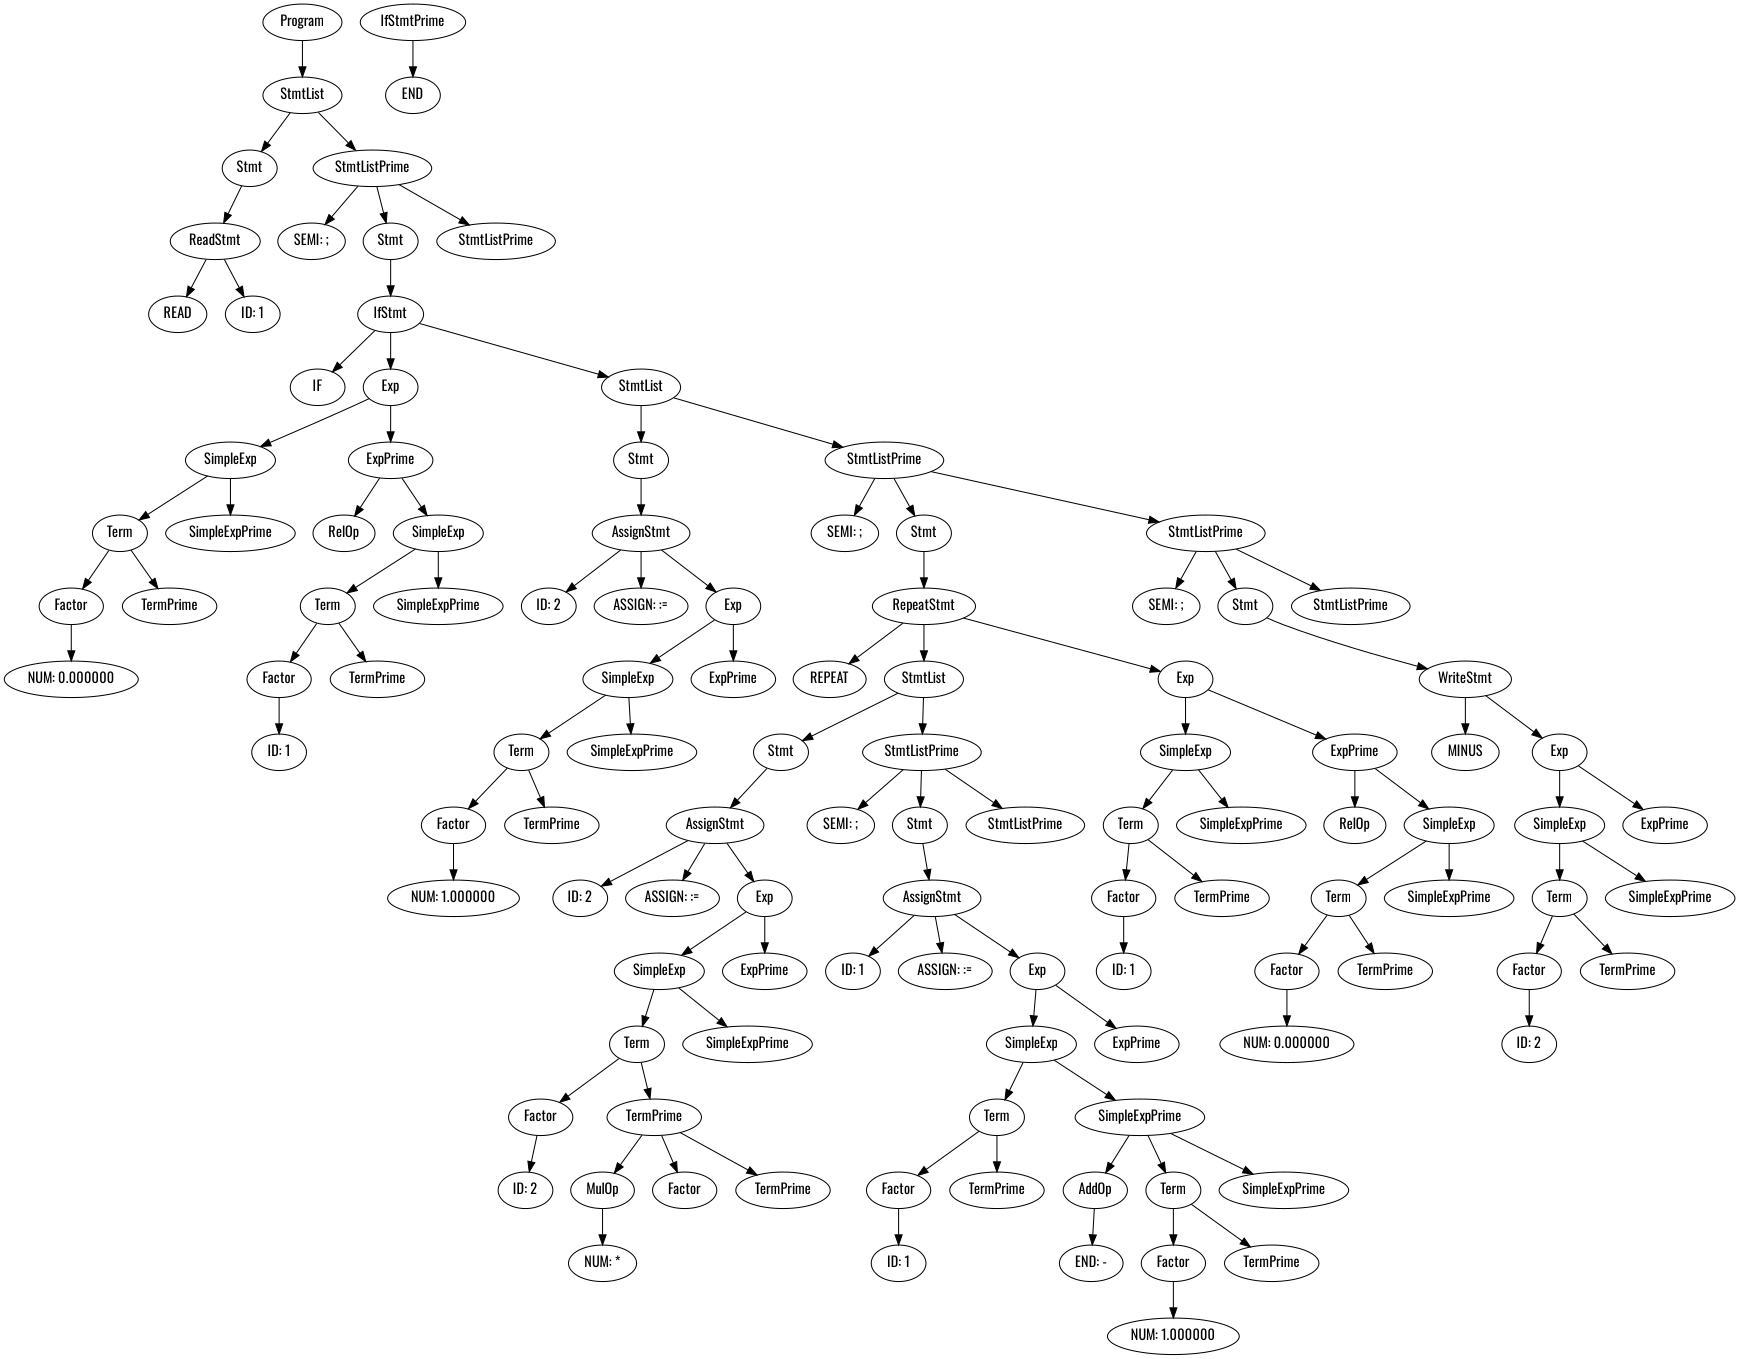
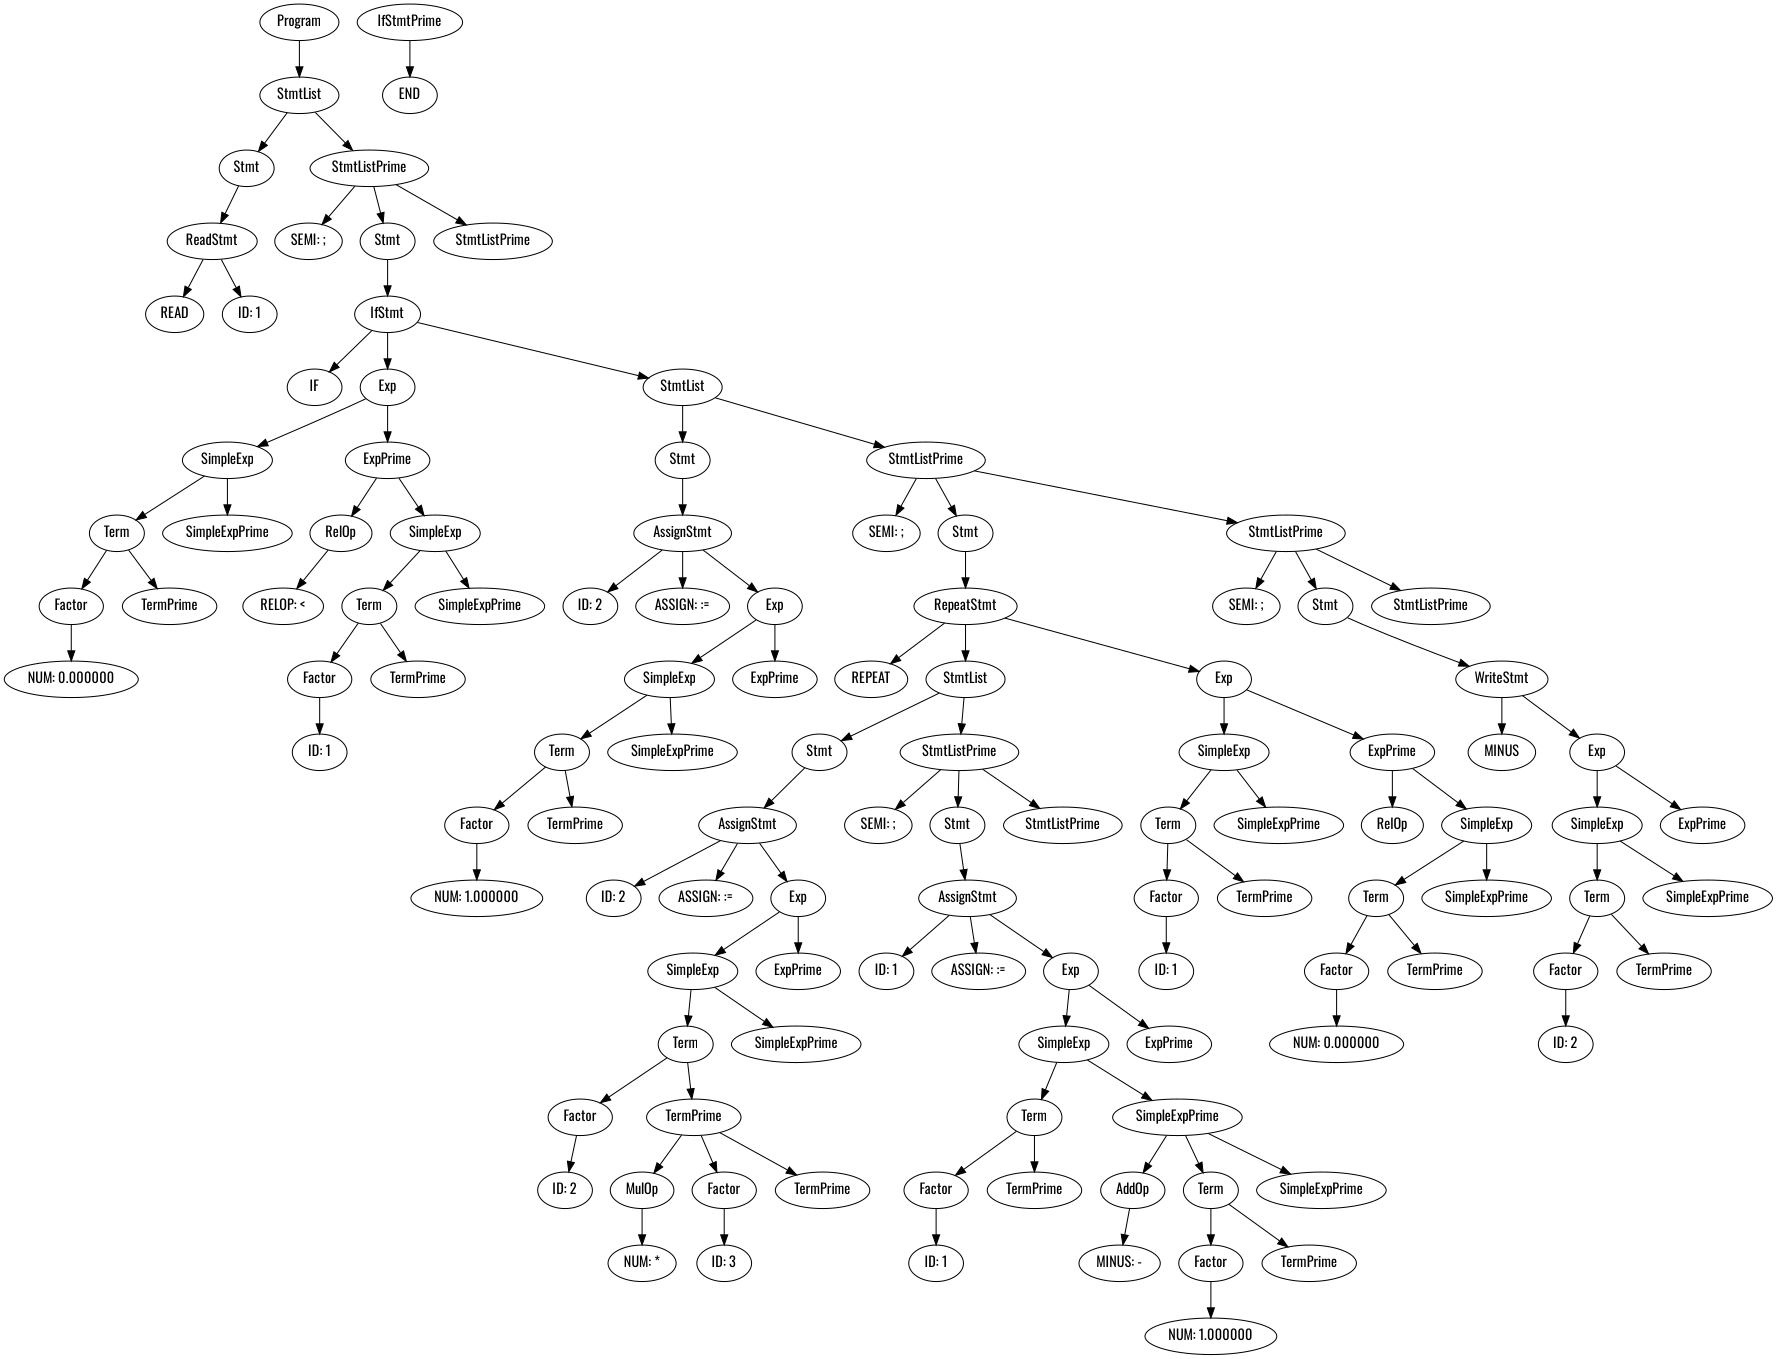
node "RELOP: <": added
node "ID: 3": added
node "END: -": label "END: -" -> "MINUS: -"
